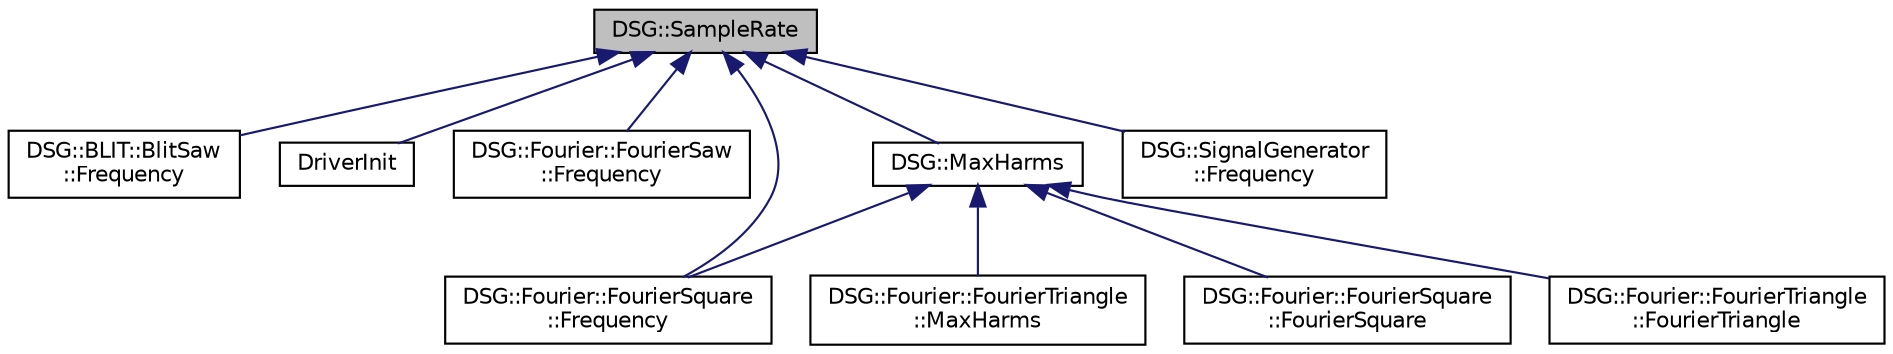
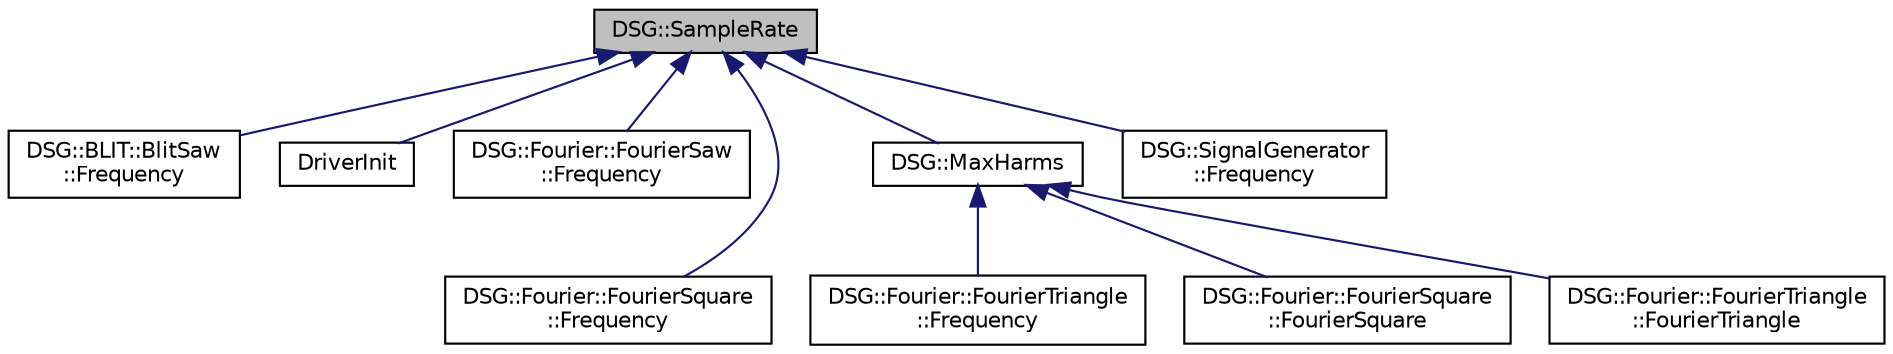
edge "DSG::Fourier::FourierSquare ::Frequency" -> "DSG::MaxHarms": removed
node "DSG::Fourier::FourierTriangle ::MaxHarms": label "DSG::Fourier::FourierTriangle ::MaxHarms" -> "DSG::Fourier::FourierTriangle ::Frequency"
